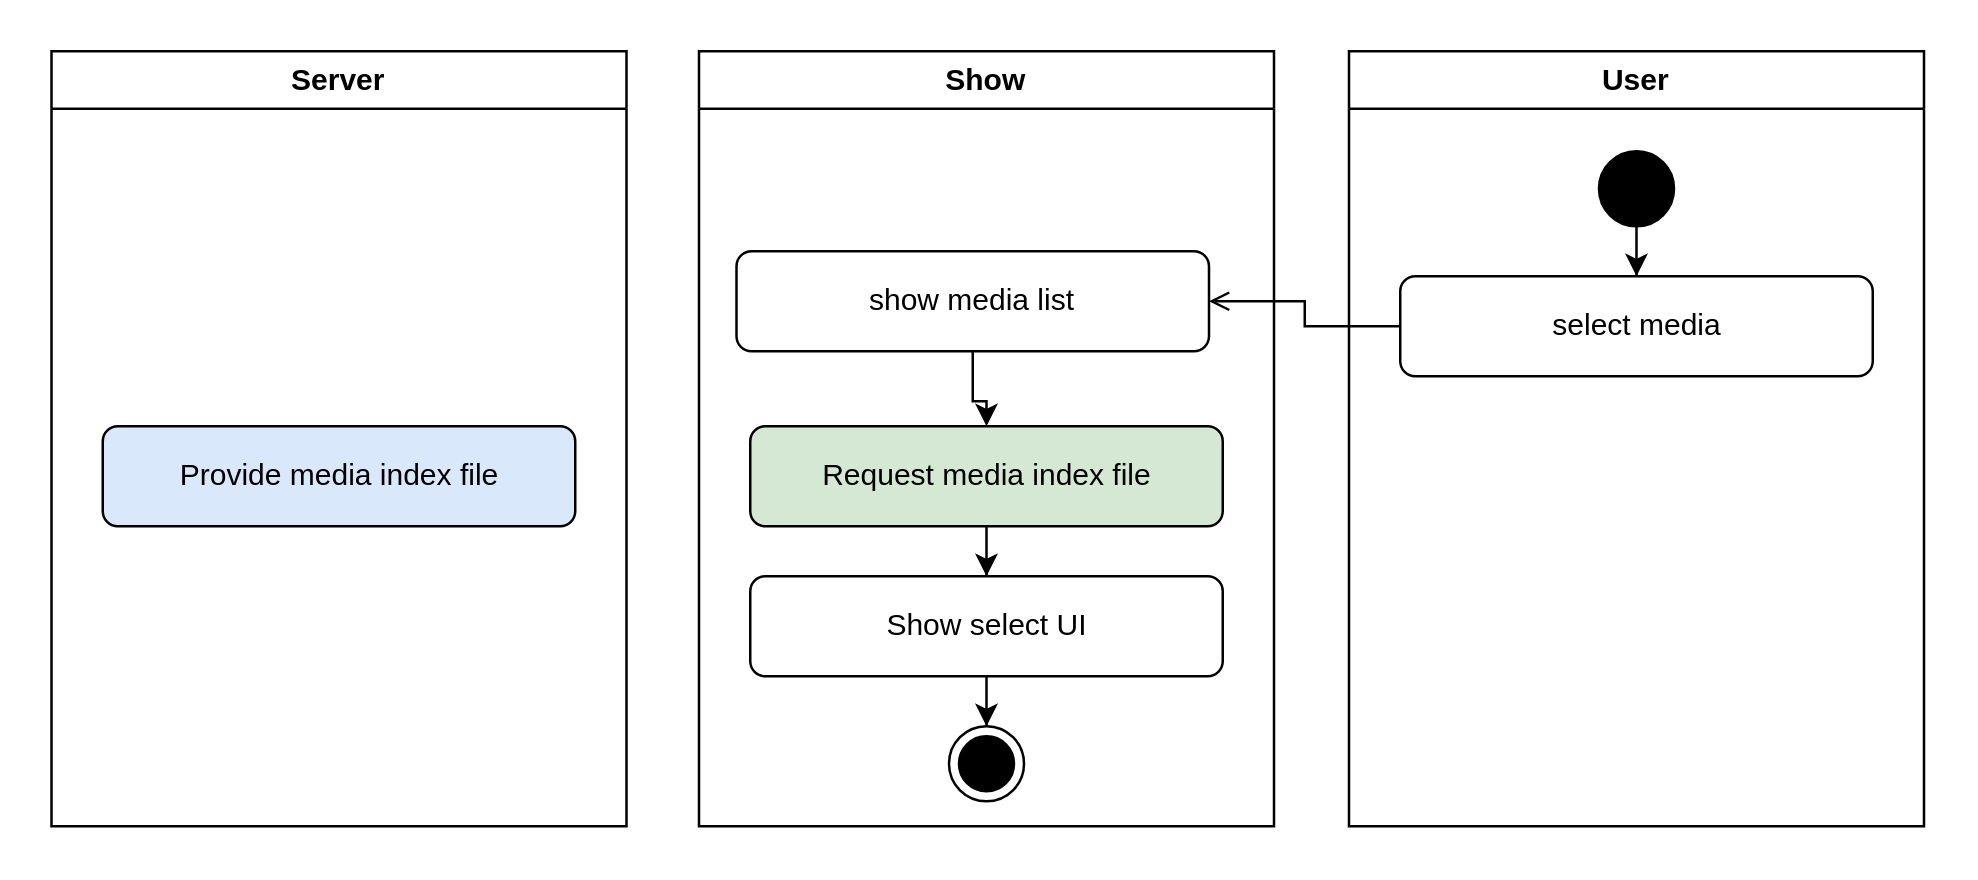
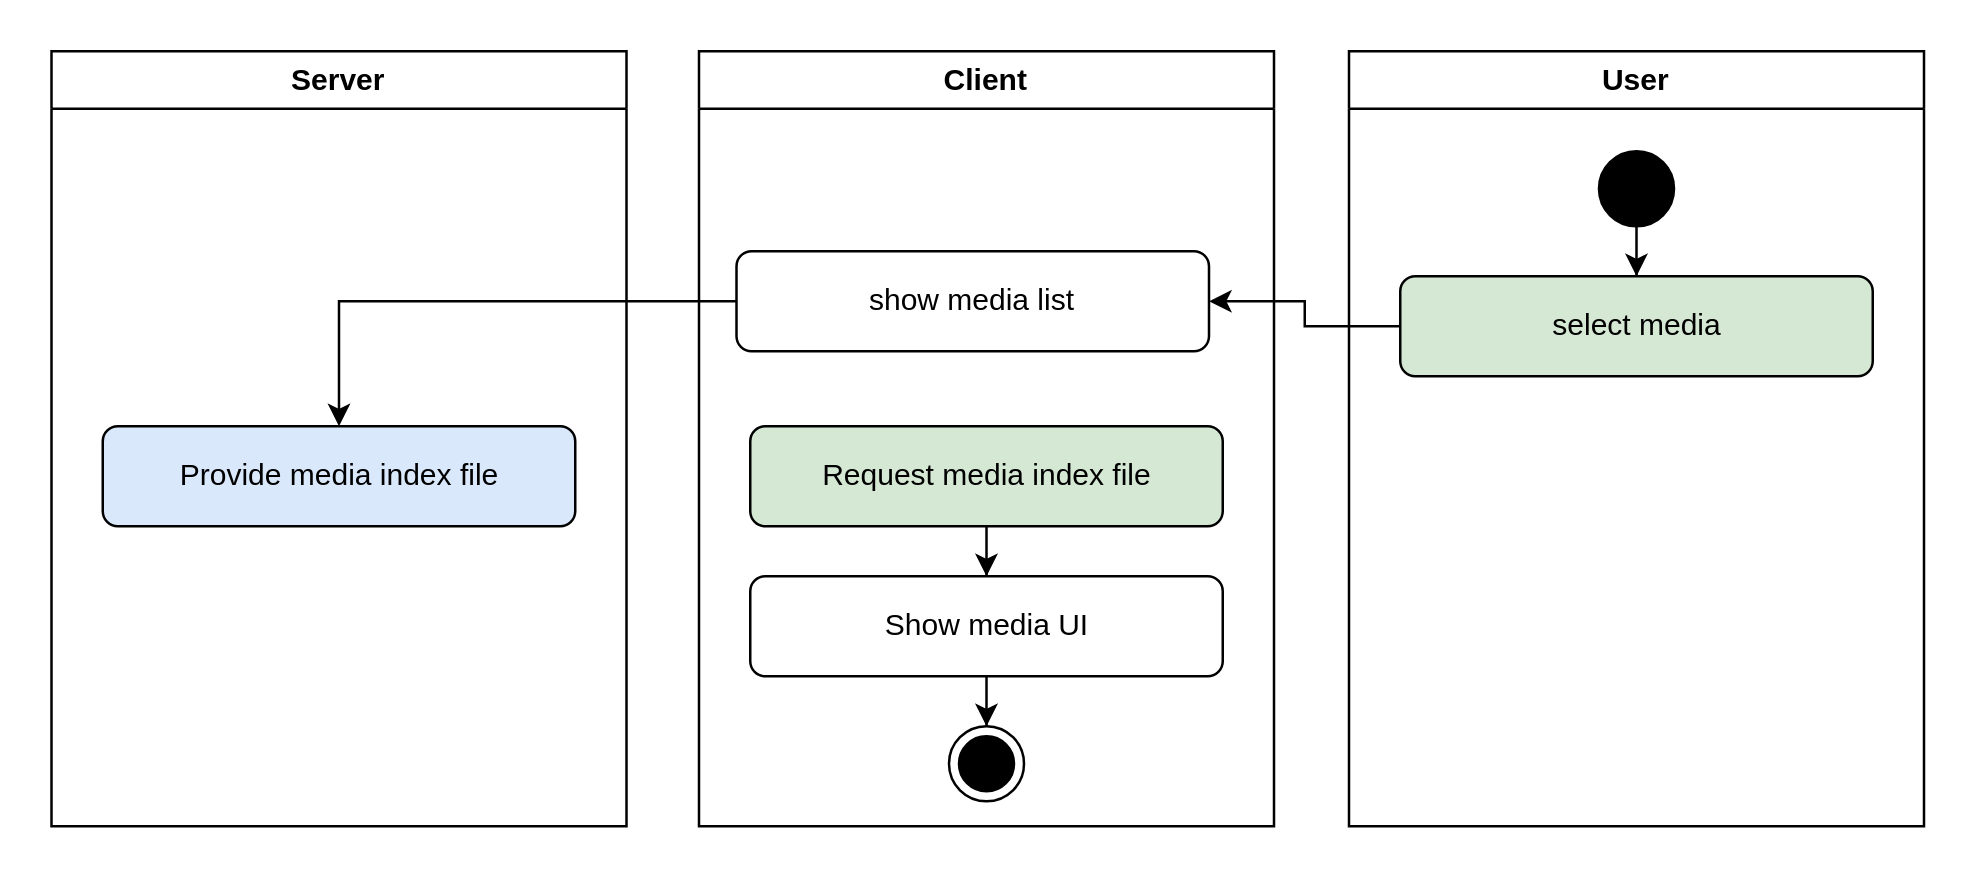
node "Show": label "Show" -> "Client"
edge "select media" -> "show media list": arrowhead open -> classic
node "select media": fillcolor #ffffff -> #d5e8d4
edge "show media list" -> "Request media index file": now "show media list" -> "Provide media index file"
node "Show select UI": label "Show select UI" -> "Show media UI"
